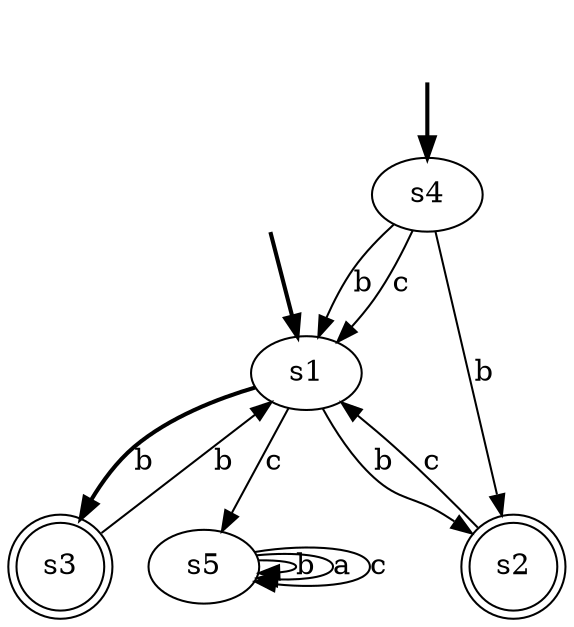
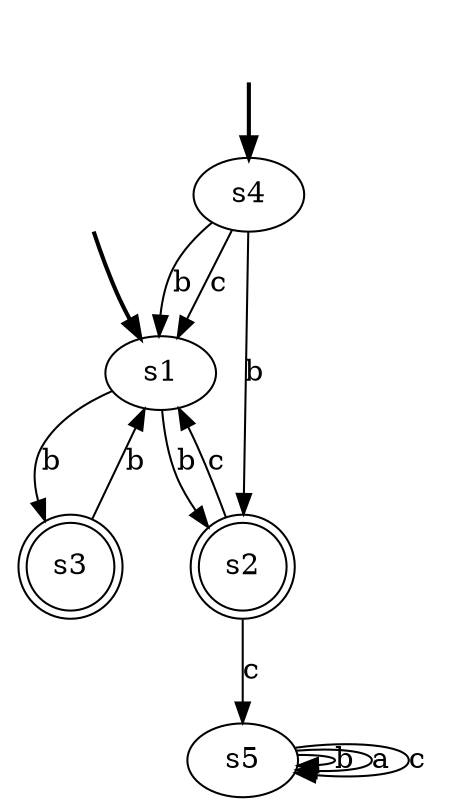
edge "s1" -> "s3": style bold -> solid
edge "s1" -> "s5": now "s2" -> "s5"
